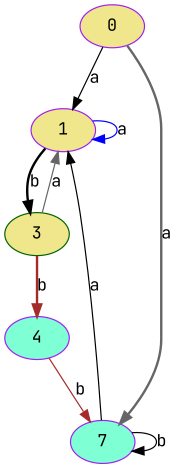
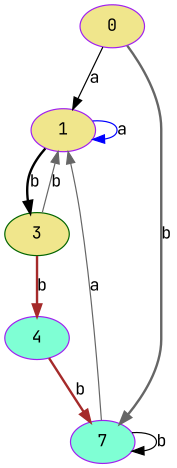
edge "3" -> "1": label "a" -> "b"
edge "0" -> "7": label "a" -> "b"
edge "7" -> "1": color black -> gray40
edge "4" -> "7": style solid -> bold
